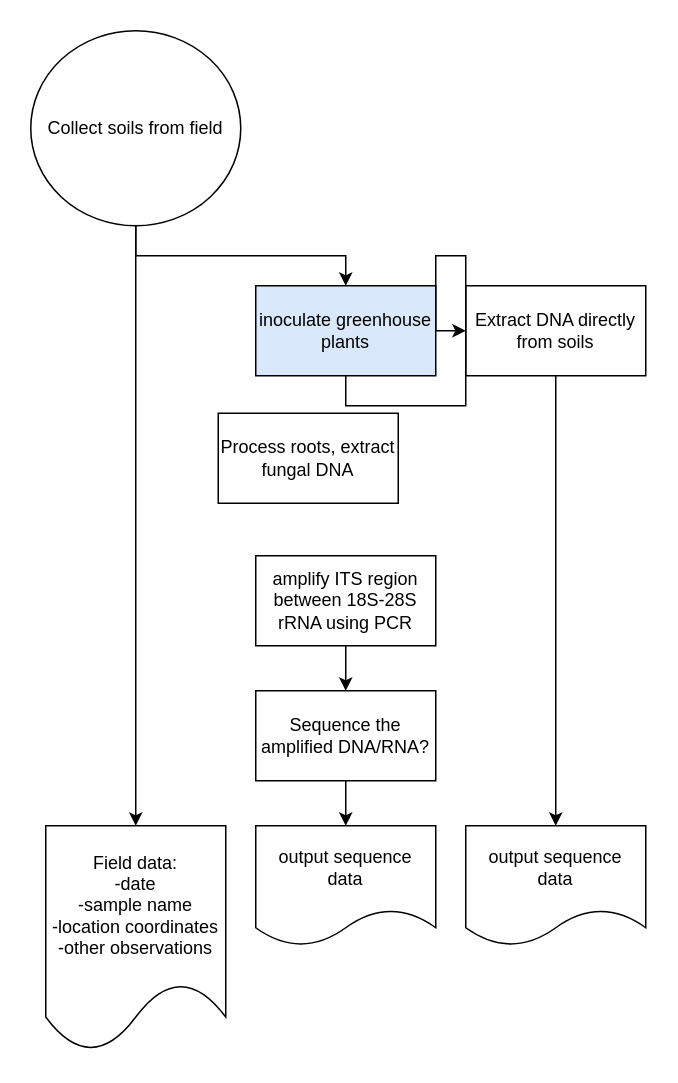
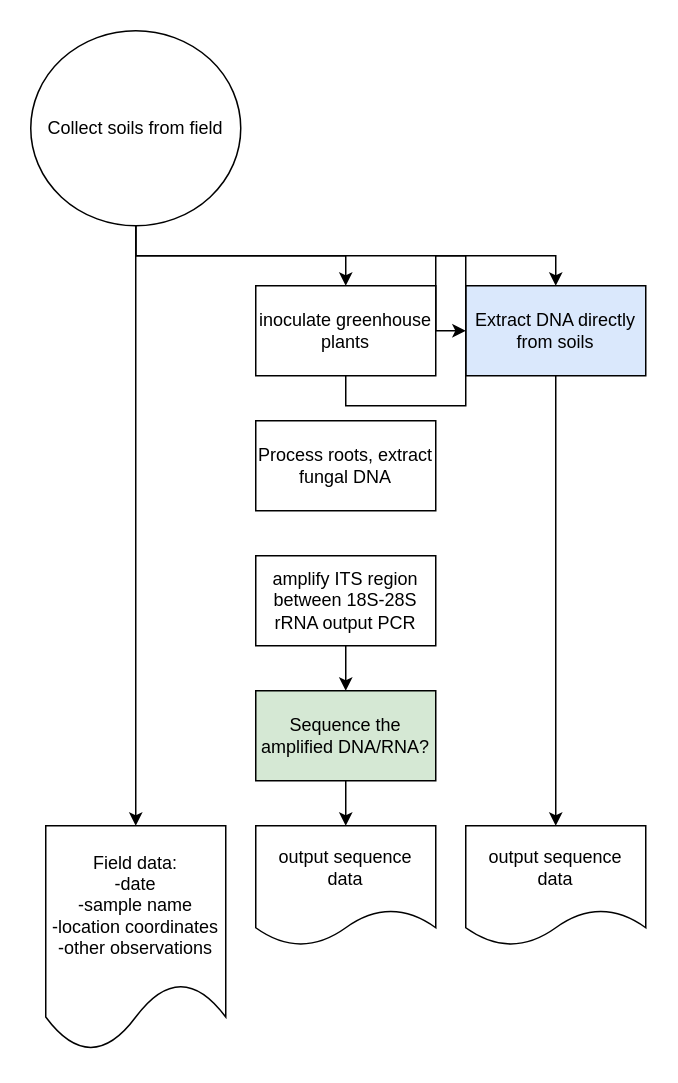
edge "Collect soils from field" -> "Extract DNA directly from soils": added
node "inoculate greenhouse plants": fillcolor #dae8fc -> #ffffff
node "Extract DNA directly from soils": fillcolor #ffffff -> #dae8fc
node "Process roots, extract fungal DNA": moved (308, 458) -> (346, 466)
node "amplify ITS region between 18S-28S rRNA using PCR": label "amplify ITS region between 18S-28S rRNA using PCR" -> "amplify ITS region between 18S-28S rRNA output PCR"
node "Sequence the amplified DNA/RNA?": fillcolor #ffffff -> #d5e8d4
